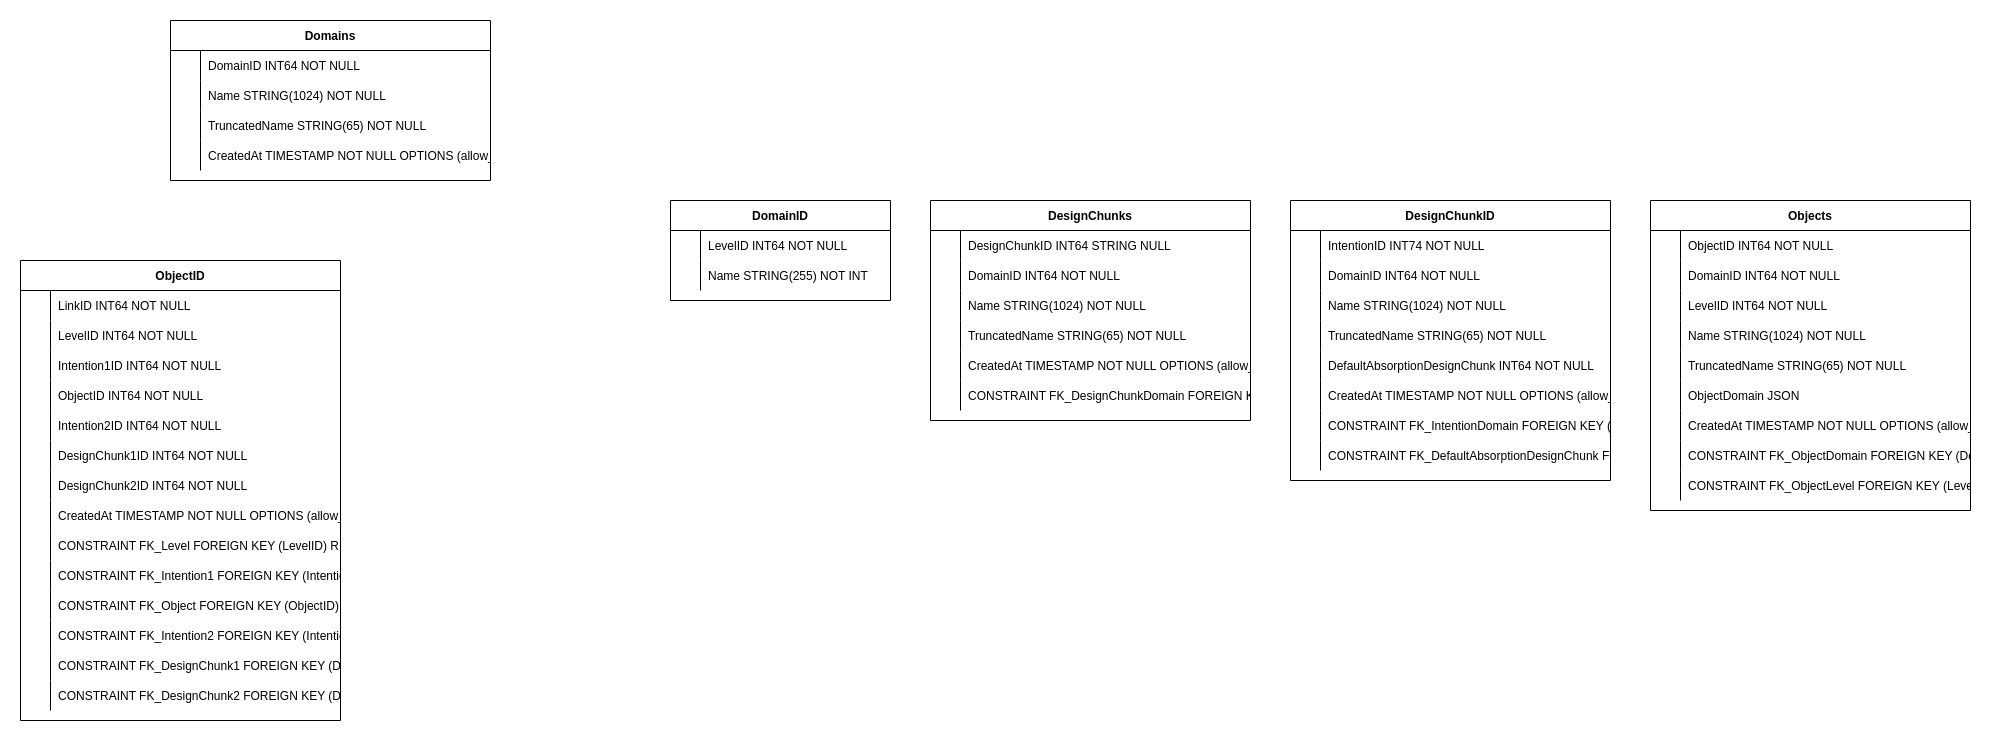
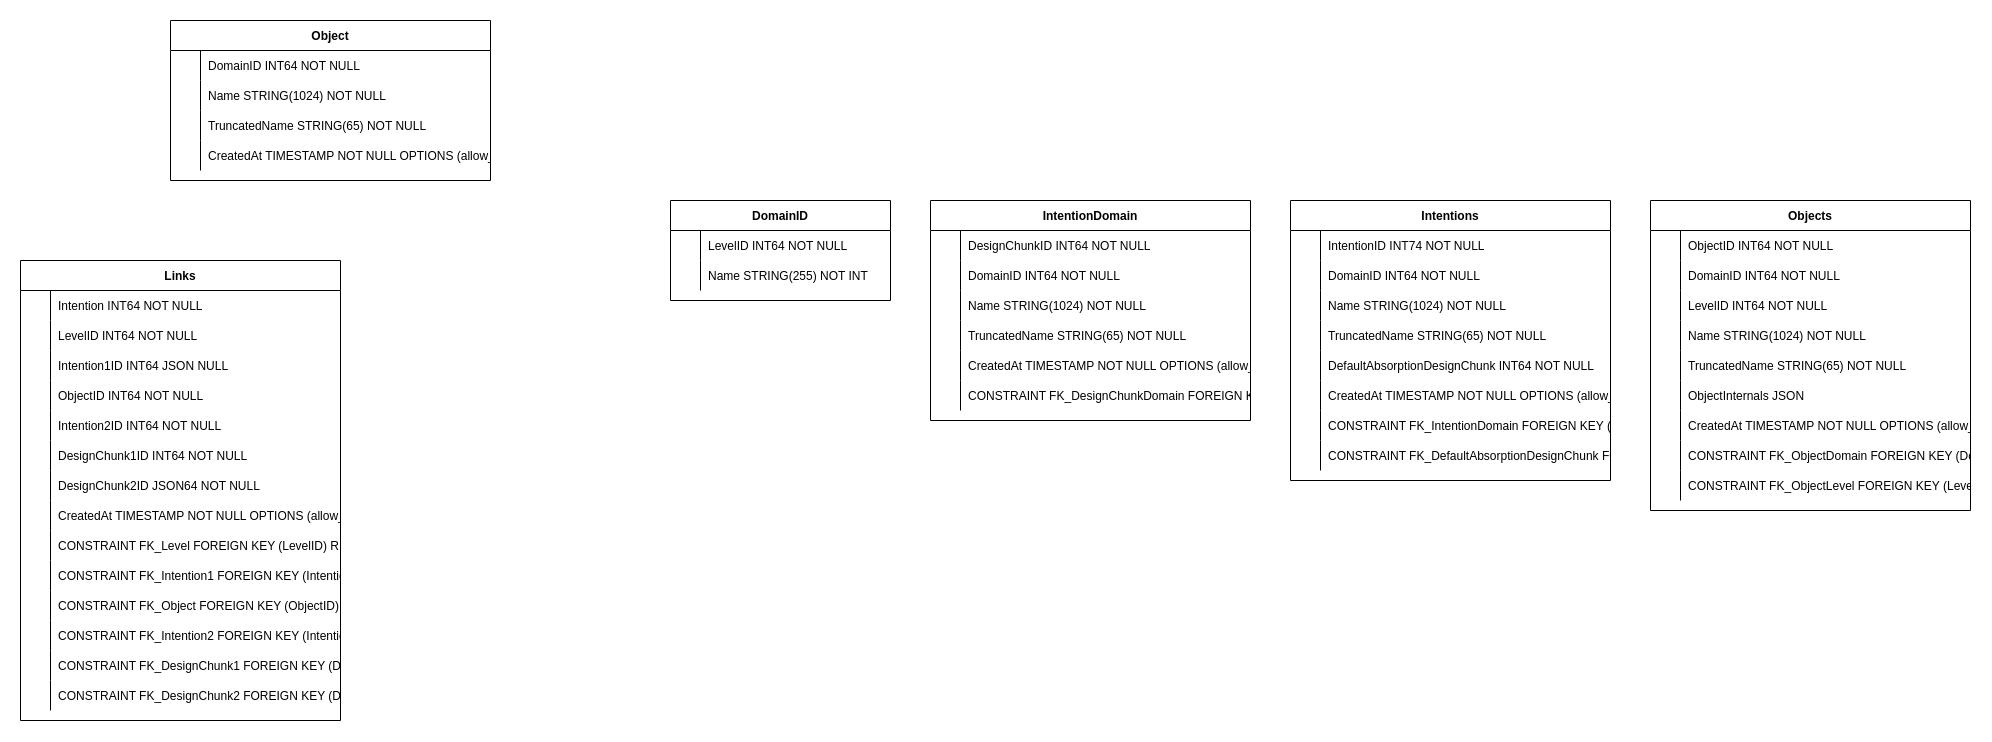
node "Domains": label "Domains" -> "Object"
node "DesignChunks": label "DesignChunks" -> "IntentionDomain"
node "DesignChunkID": label "DesignChunkID" -> "Intentions"
node "DesignChunkID INT64 STRING NULL": label "DesignChunkID INT64 STRING NULL" -> "DesignChunkID INT64 NOT NULL"
node "ObjectID": label "ObjectID" -> "Links"
node "LinkID INT64 NOT NULL": label "LinkID INT64 NOT NULL" -> "Intention INT64 NOT NULL"
node "Intention1ID INT64 NOT NULL": label "Intention1ID INT64 NOT NULL" -> "Intention1ID INT64 JSON NULL"
node "ObjectDomain JSON": label "ObjectDomain JSON" -> "ObjectInternals JSON"
node "DesignChunk2ID INT64 NOT NULL": label "DesignChunk2ID INT64 NOT NULL" -> "DesignChunk2ID JSON64 NOT NULL"
